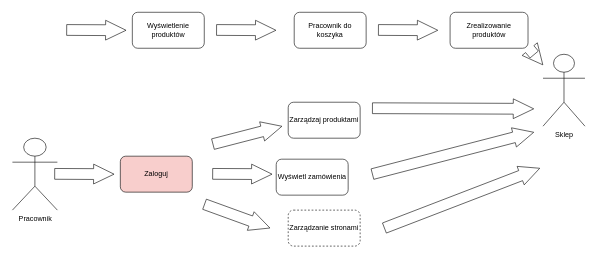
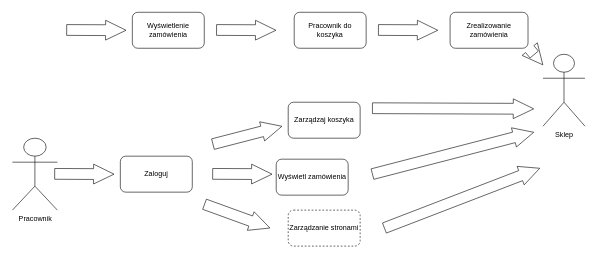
node "Wyświetlenie produktów": label "Wyświetlenie produktów" -> "Wyświetlenie zamówienia"
node "Zrealizowanie produktów": label "Zrealizowanie produktów" -> "Zrealizowanie zamówienia"
node "Zarządzaj produktami": label "Zarządzaj produktami" -> "Zarządzaj koszyka"
node "Zaloguj": fillcolor #f8cecc -> #ffffff
